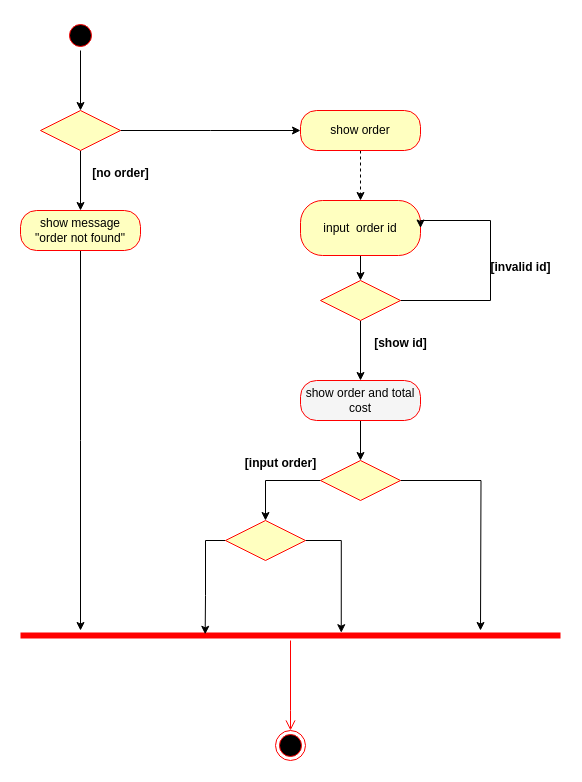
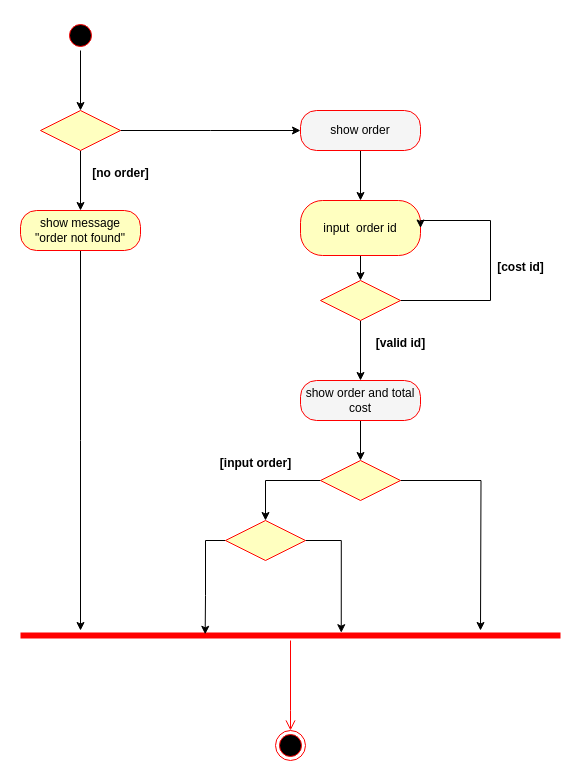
node "show order": fillcolor #ffffc0 -> #f5f5f5
edge "show order" -> "input order id": style dashed -> solid
node "[invalid id]": label "[invalid id]" -> "[cost id]"
node "[show id]": label "[show id]" -> "[valid id]"
node "[input order]": moved (281, 464) -> (256, 464)
